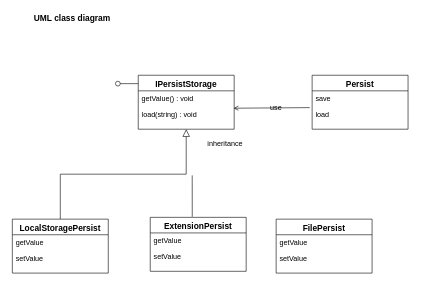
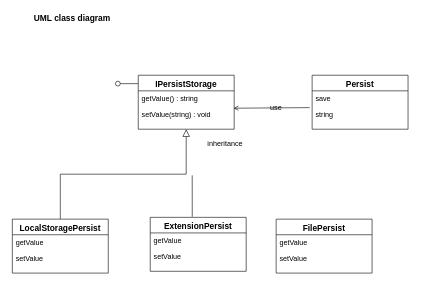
node "getValue() : void": label "getValue() : void" -> "getValue() : string"
node "load(string) : void": label "load(string) : void" -> "setValue(string) : void"
node "load": label "load" -> "string"
